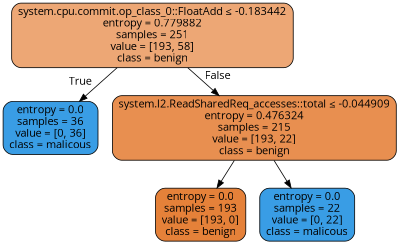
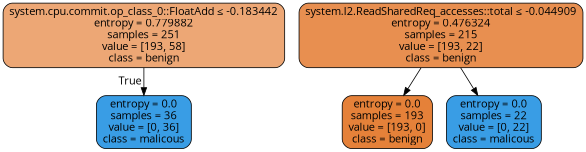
edge "system.cpu.commit.op_class_0::FloatAdd ≤ -0.183442" -> "system.l2.ReadSharedReq_accesses::total ≤ -0.044909": removed
